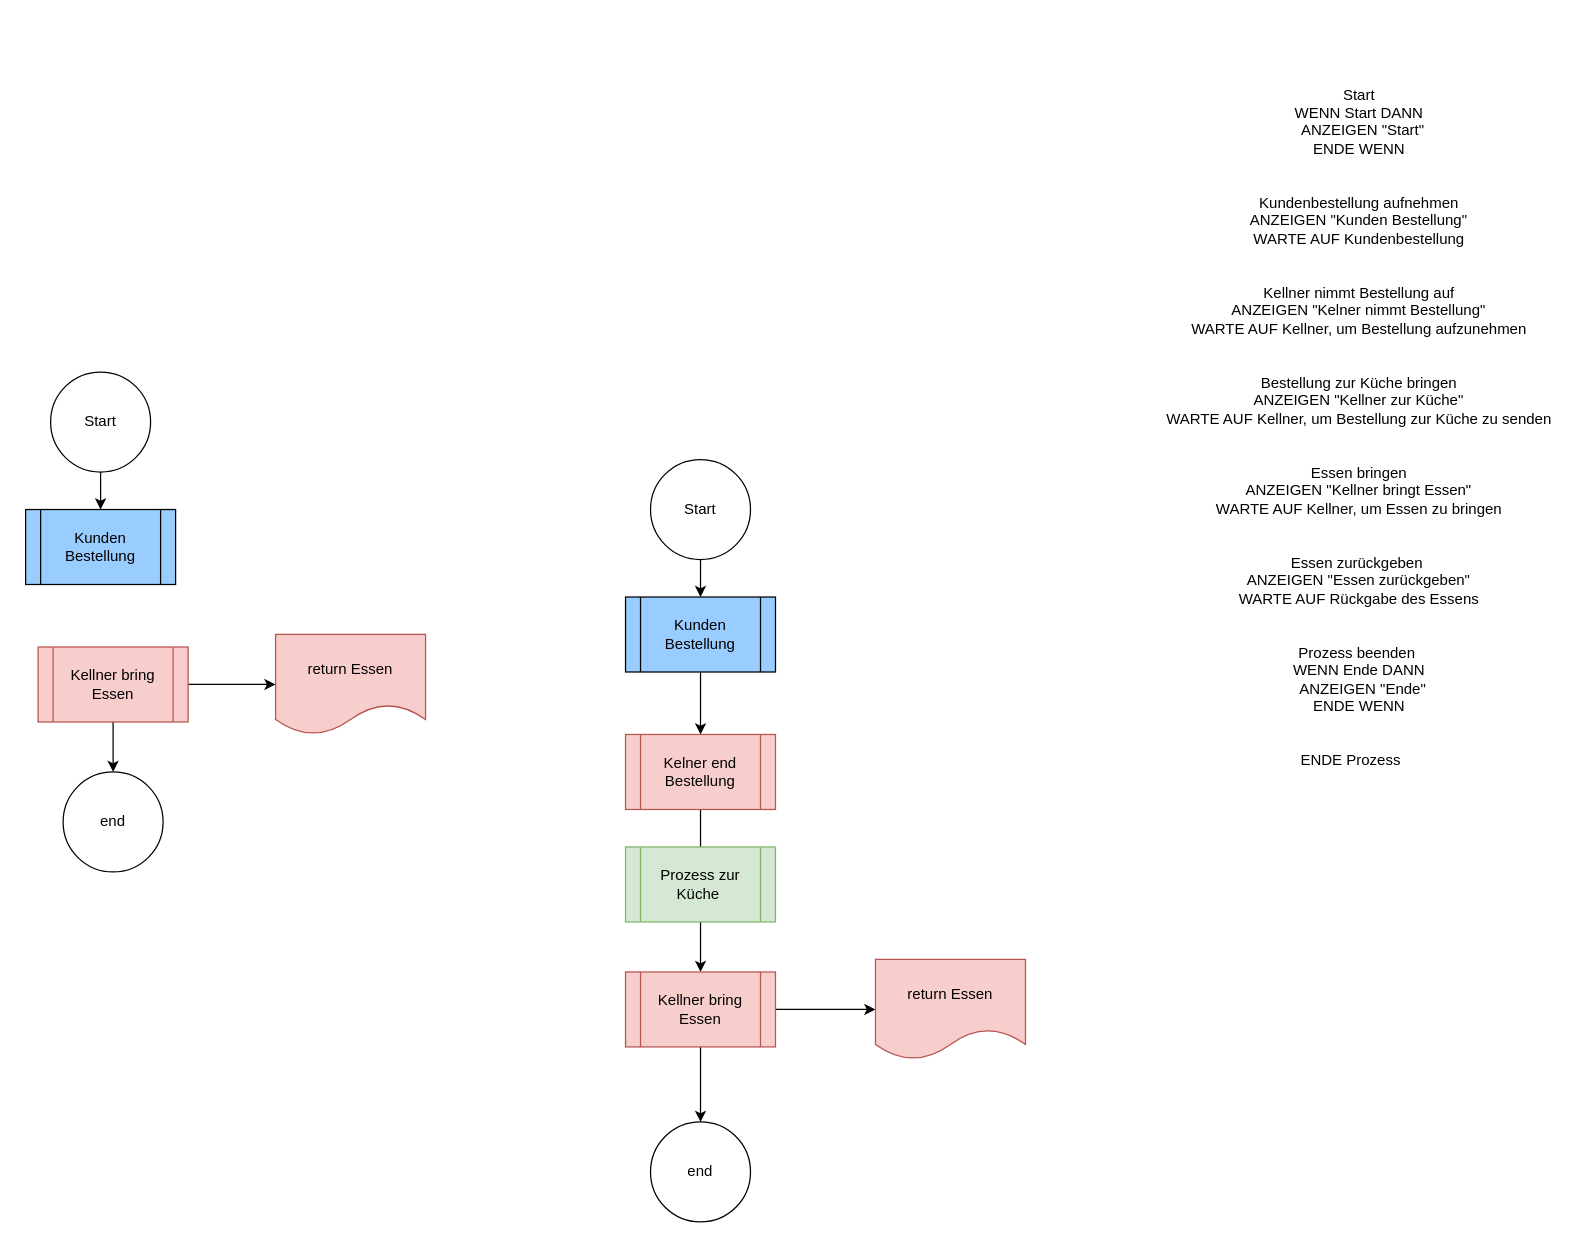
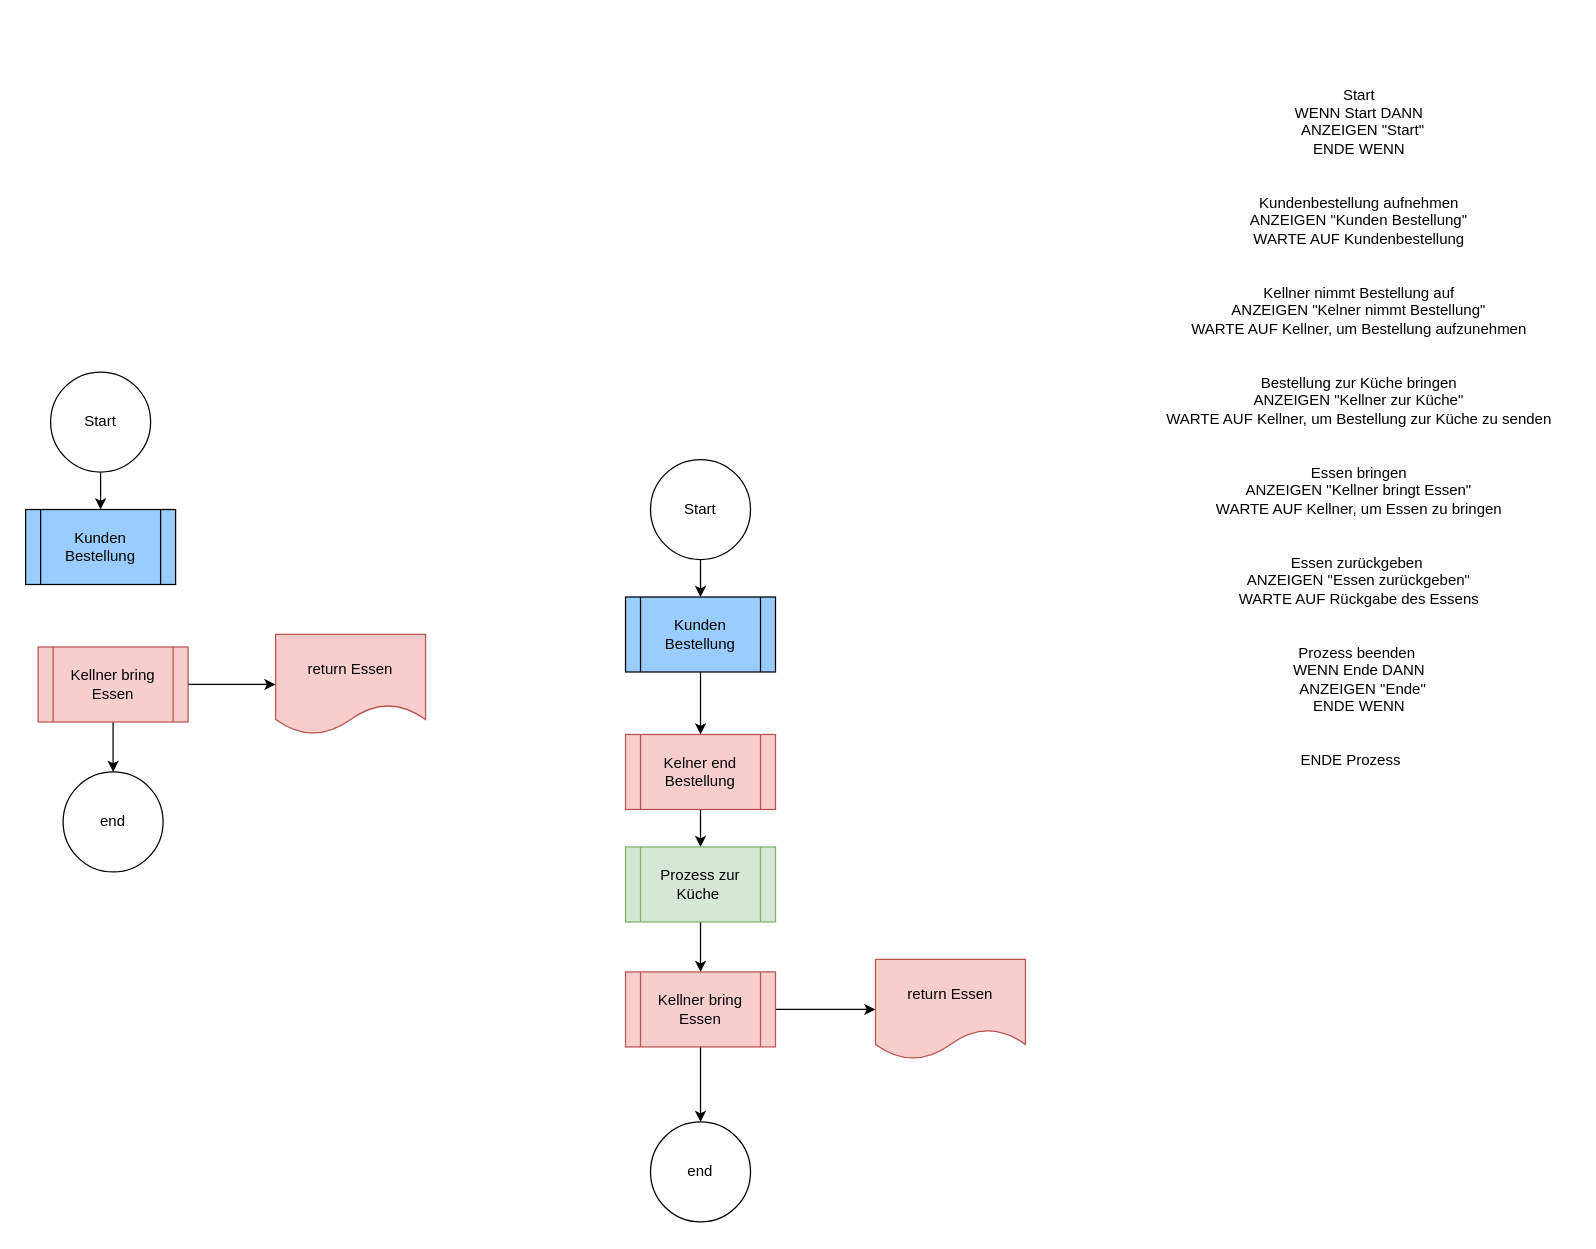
edge "Kelner end Bestellung" -- "Prozess zur Küche": arrowhead none -> classic
